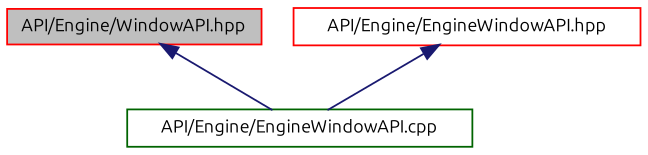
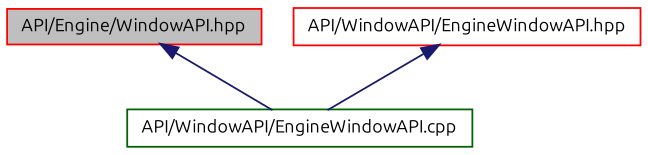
node "API/Engine/EngineWindowAPI.hpp": label "API/Engine/EngineWindowAPI.hpp" -> "API/WindowAPI/EngineWindowAPI.hpp"
node "API/Engine/EngineWindowAPI.cpp": label "API/Engine/EngineWindowAPI.cpp" -> "API/WindowAPI/EngineWindowAPI.cpp"
